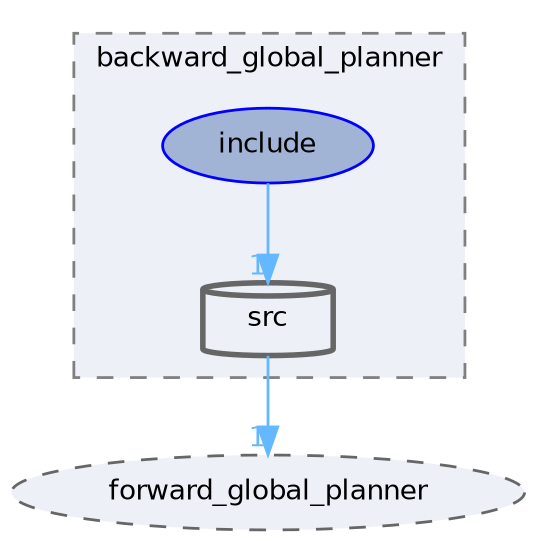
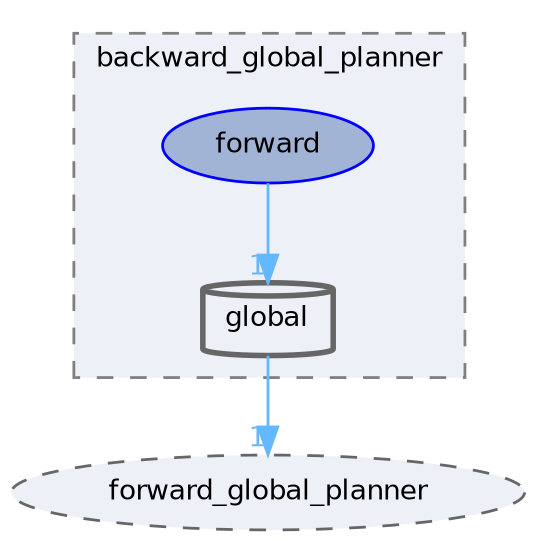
node "include": label "include" -> "forward"
node "src": label "src" -> "global"
